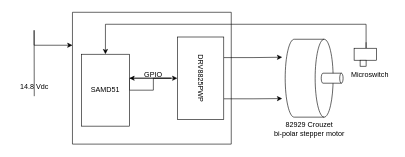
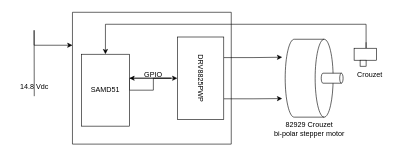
node "Microswitch": label "Microswitch" -> "Crouzet"
